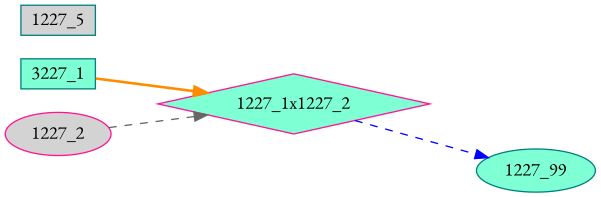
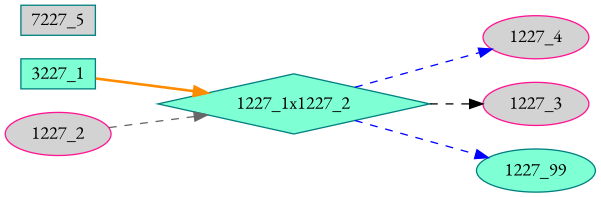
node "1227_5": label "1227_5" -> "7227_5"
node "1227_4": added
node "1227_1x1227_2": color deeppink -> teal
node "1227_3": added
